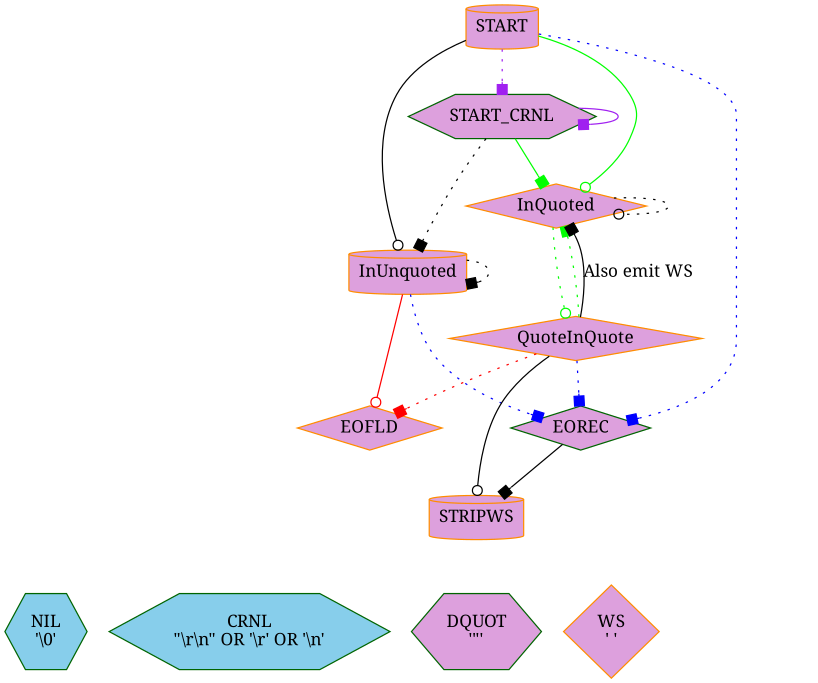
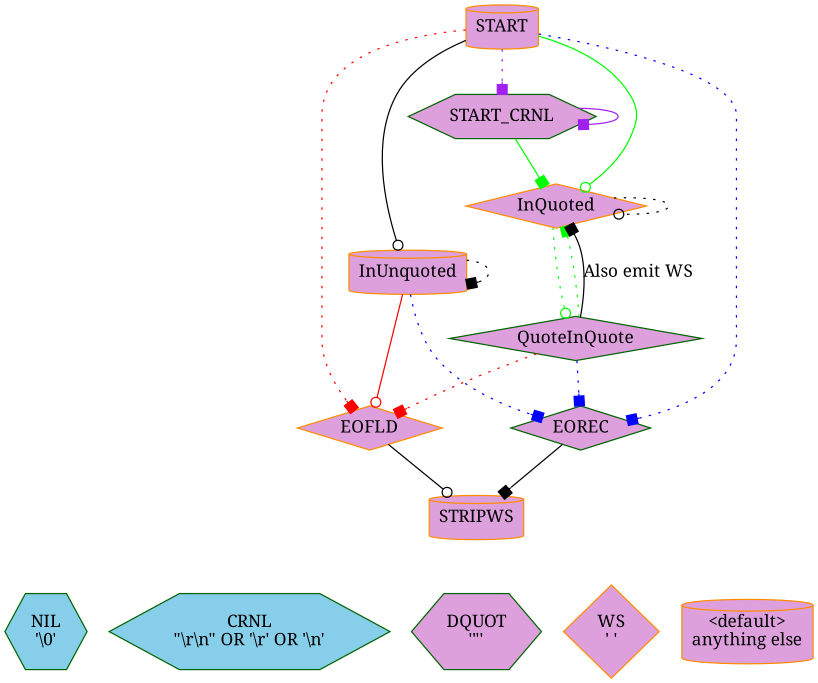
edge "START" -> "EOFLD": added
edge "START_CRNL" -> "InUnquoted": removed
node "QuoteInQuote": color darkorange -> darkgreen
edge "QuoteInQuote" -> "STRIPWS": now "EOFLD" -> "STRIPWS"
node "<default> anything else": added
